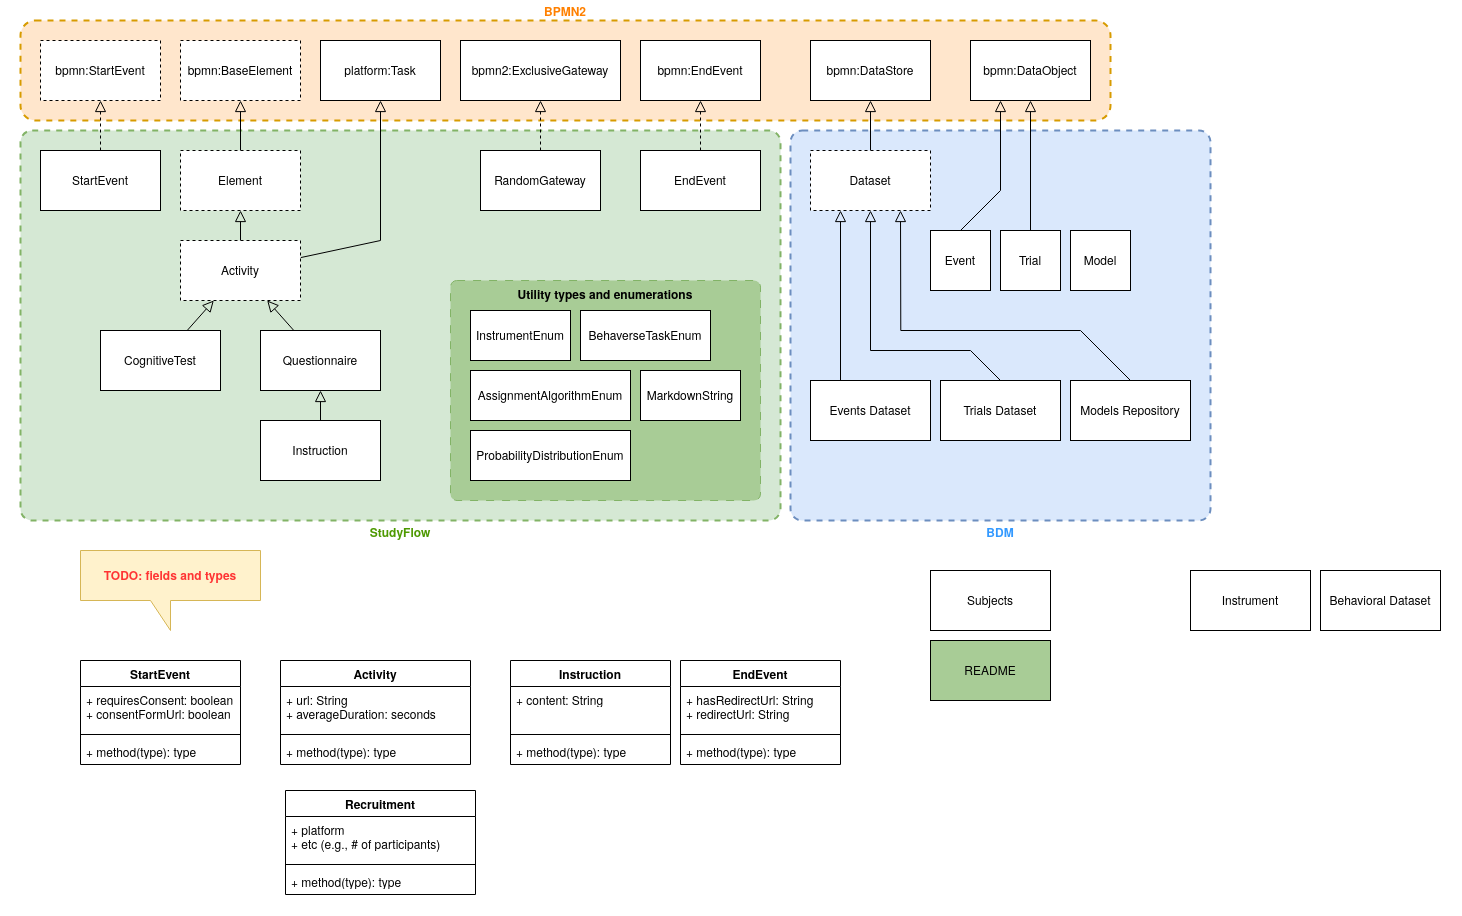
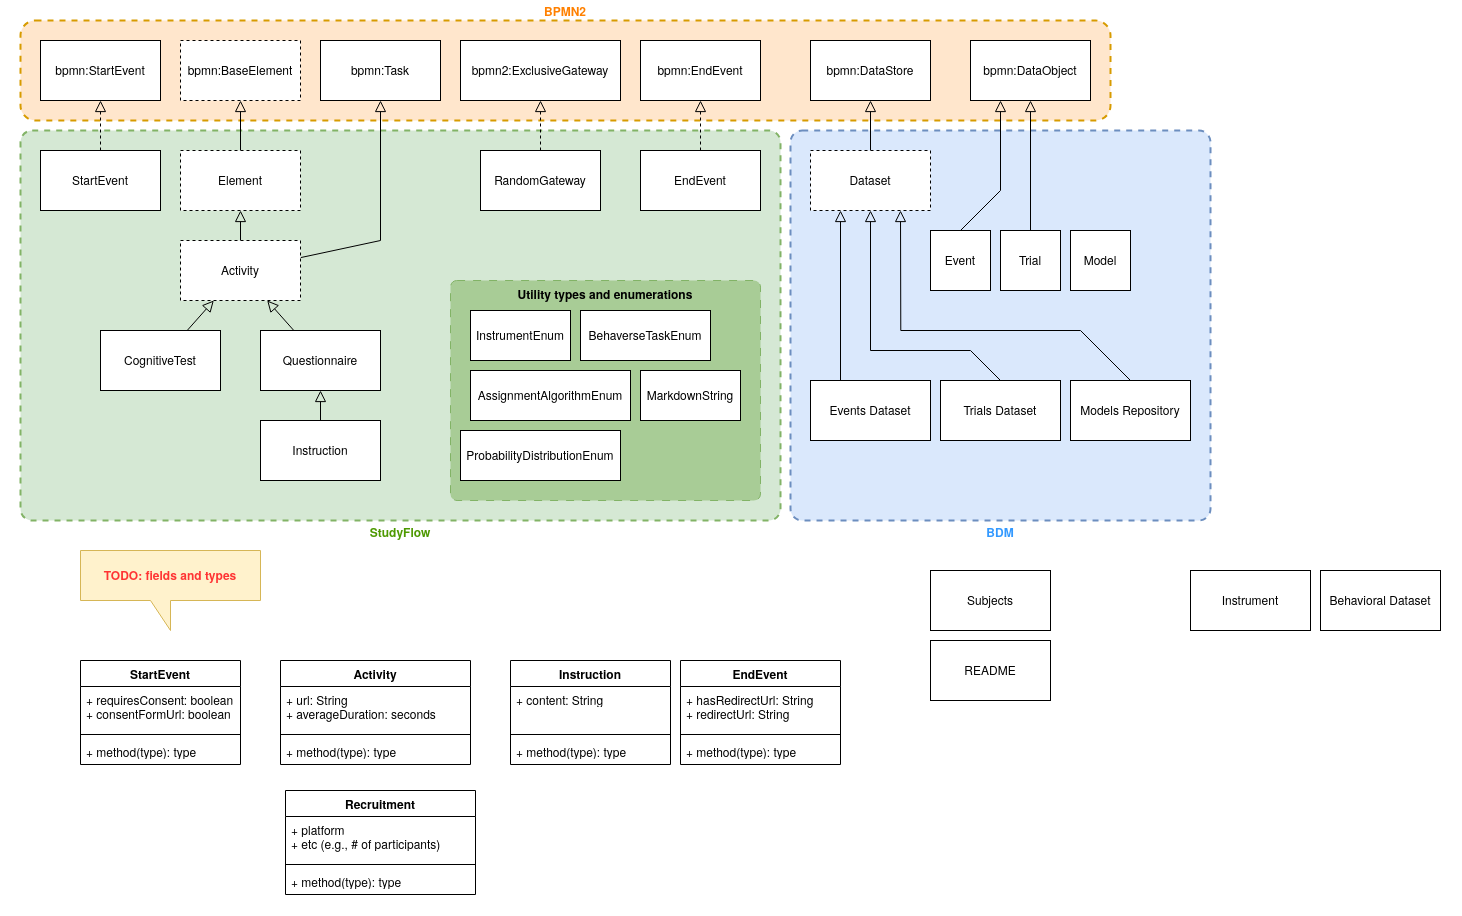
node "bpmn:StartEvent": style dashed -> solid
node "platform:Task": label "platform:Task" -> "bpmn:Task"
node "ProbabilityDistributionEnum": moved (551, 456) -> (541, 456)
node "README": fillcolor #a8cc96 -> #ffffff
